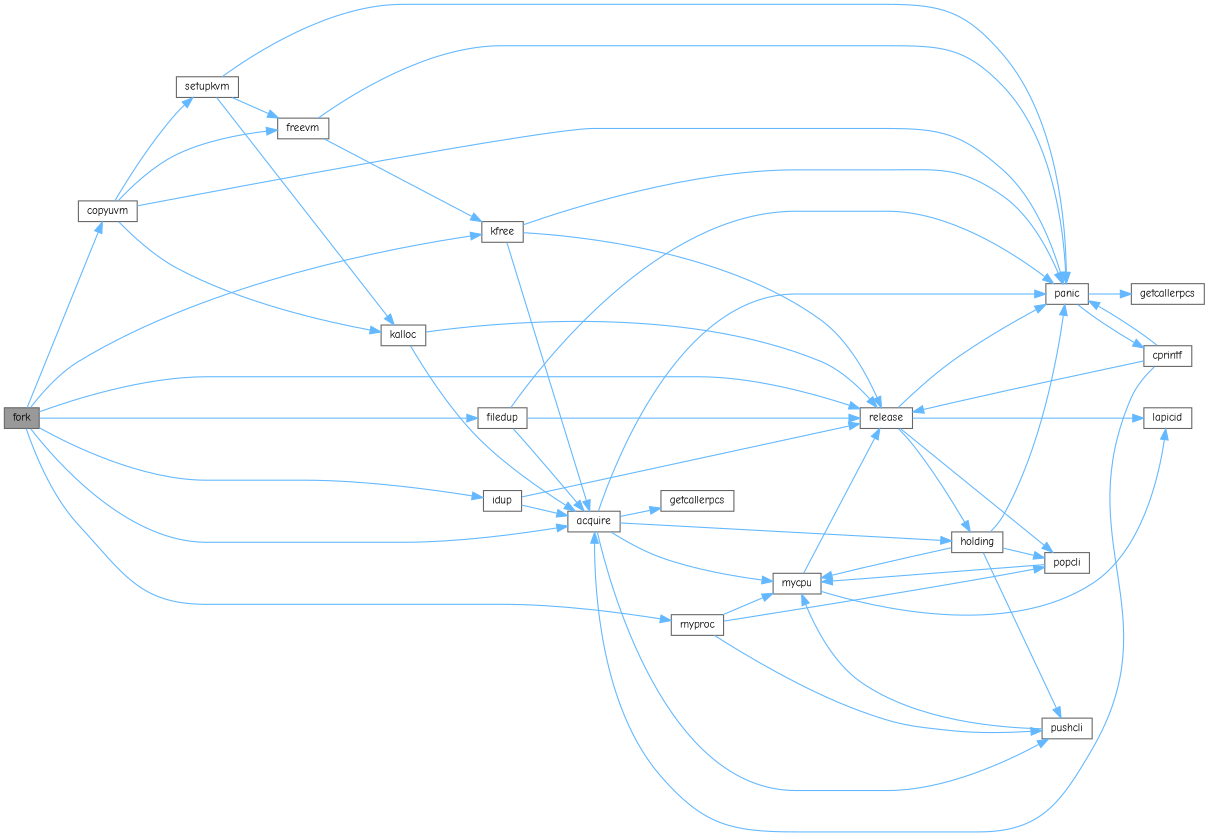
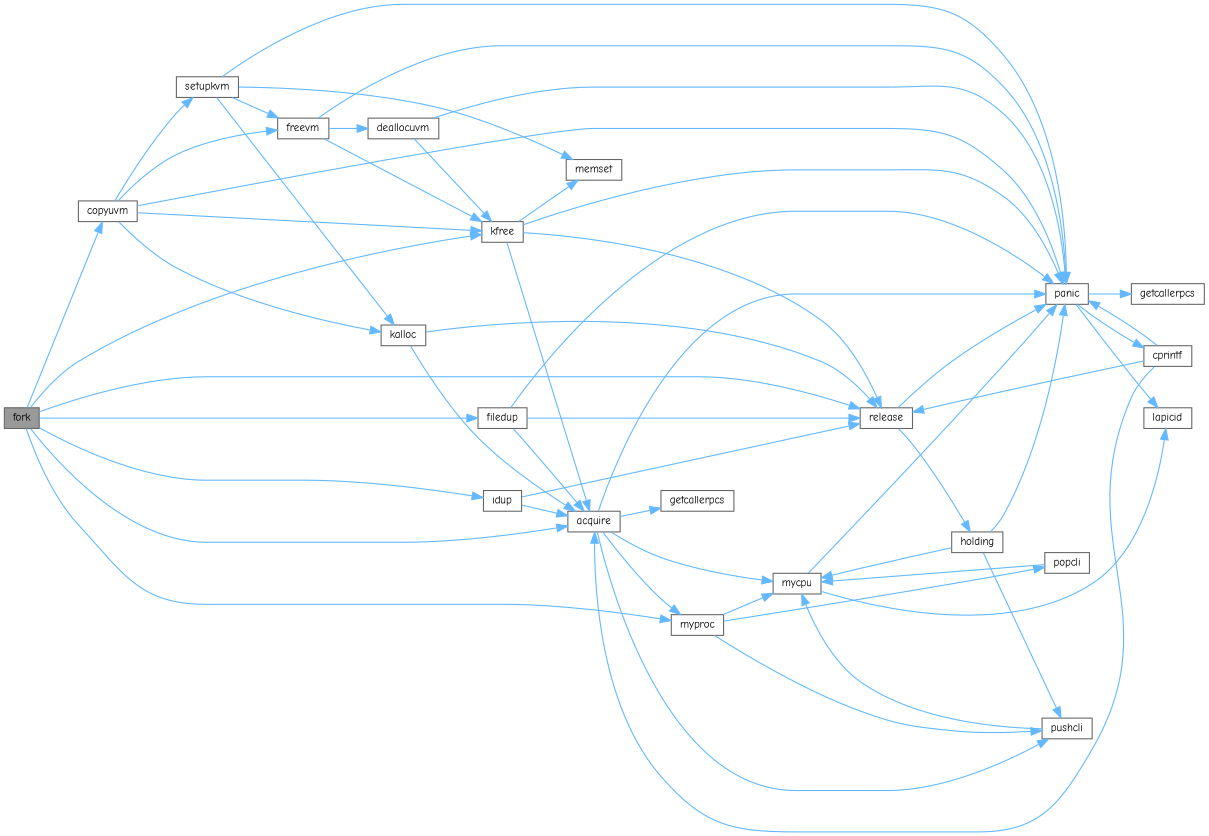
node "deallocuvm": added
node "memset": added
edge "copyuvm" -> "kfree": added
edge "release" -> "lapicid": now "panic" -> "lapicid"
edge "release" -> "popcli": removed
edge "mycpu" -> "release": now "mycpu" -> "panic"
edge "acquire" -> "holding": now "acquire" -> "myproc"
edge "holding" -> "popcli": removed
